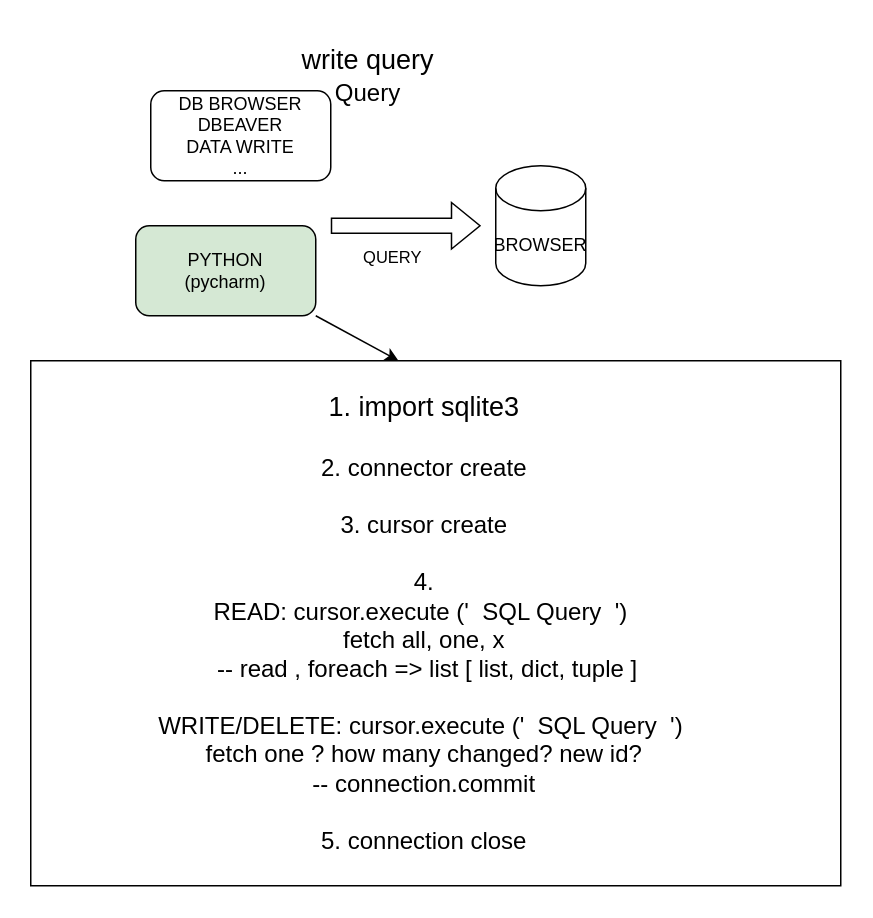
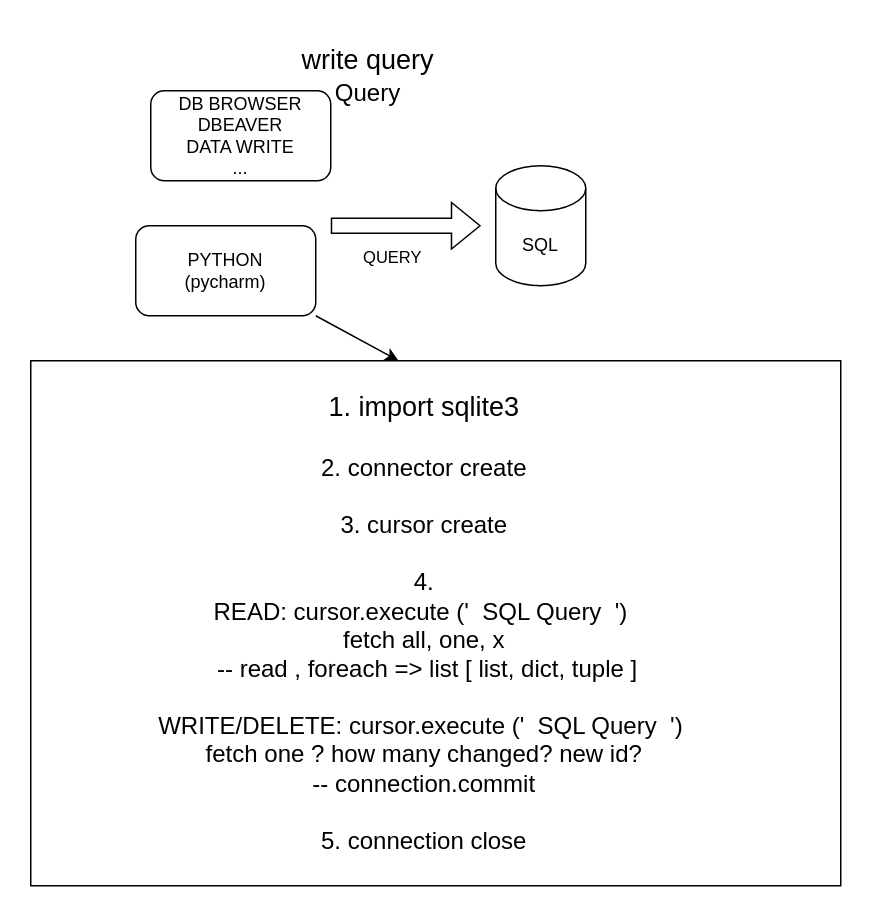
node "BROWSER": label "BROWSER" -> "SQL"
node "PYTHON (pycharm)": fillcolor #d5e8d4 -> #ffffff
